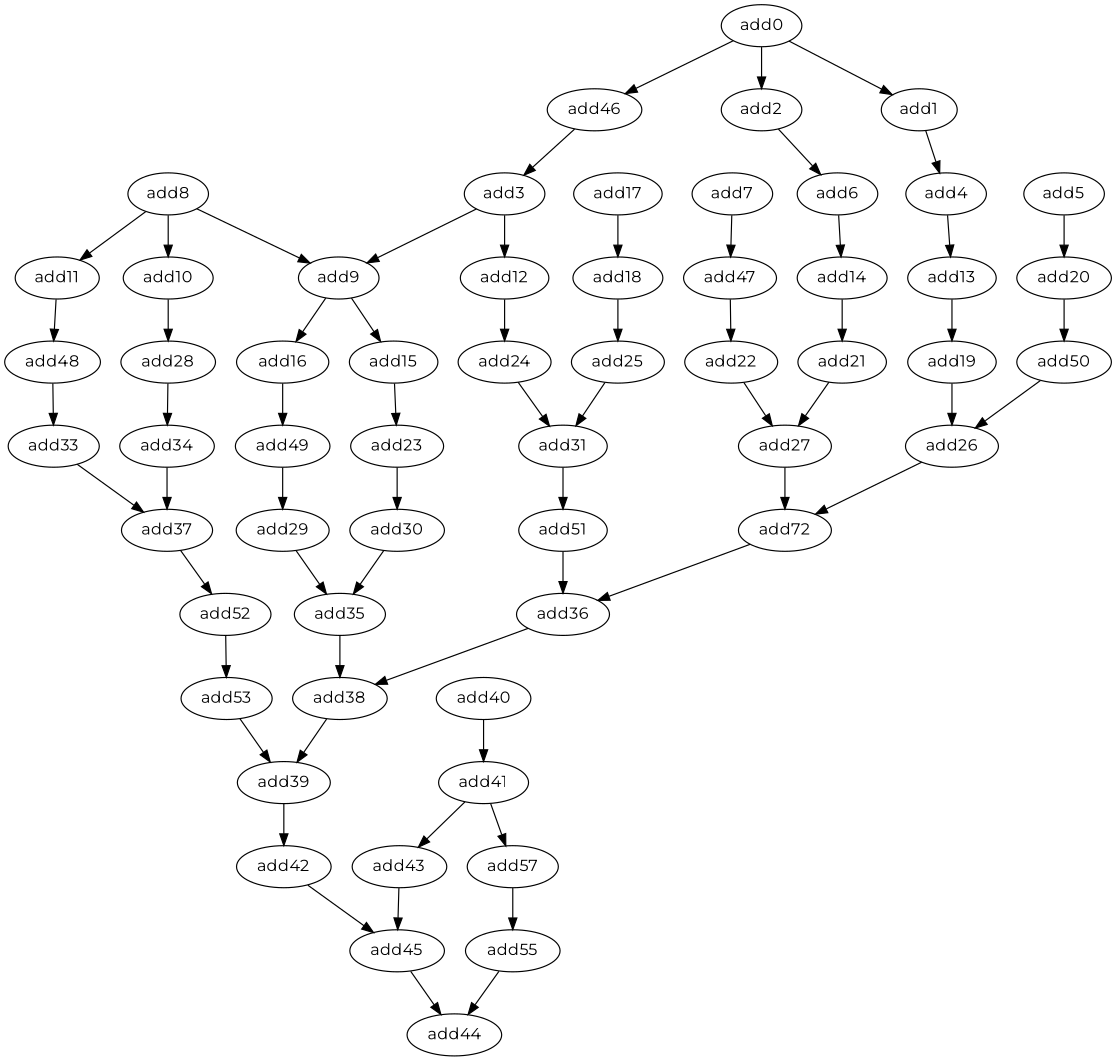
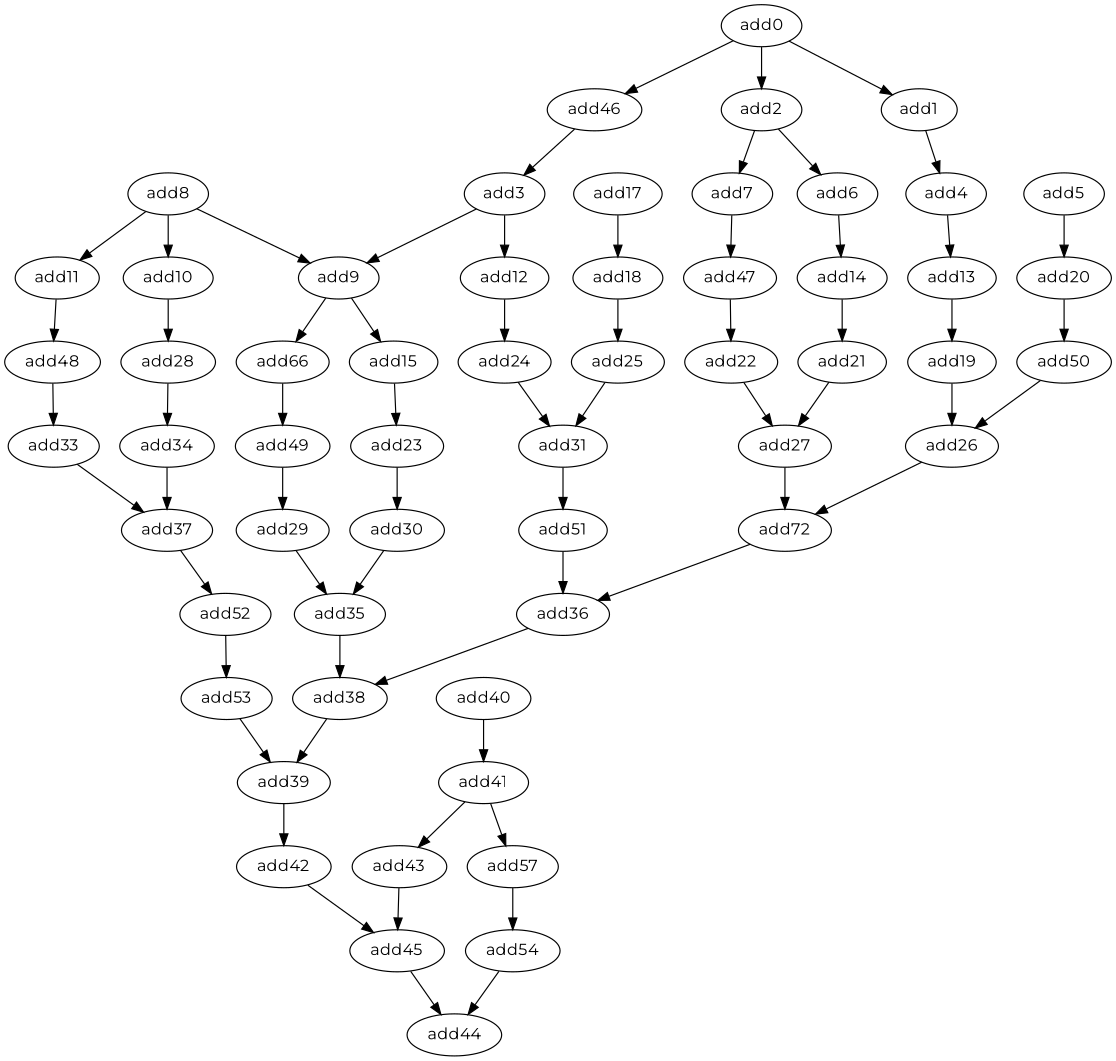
edge "add2" -> "add7": added
node "add16": label "add16" -> "add66"
node "add55": label "add55" -> "add54"
